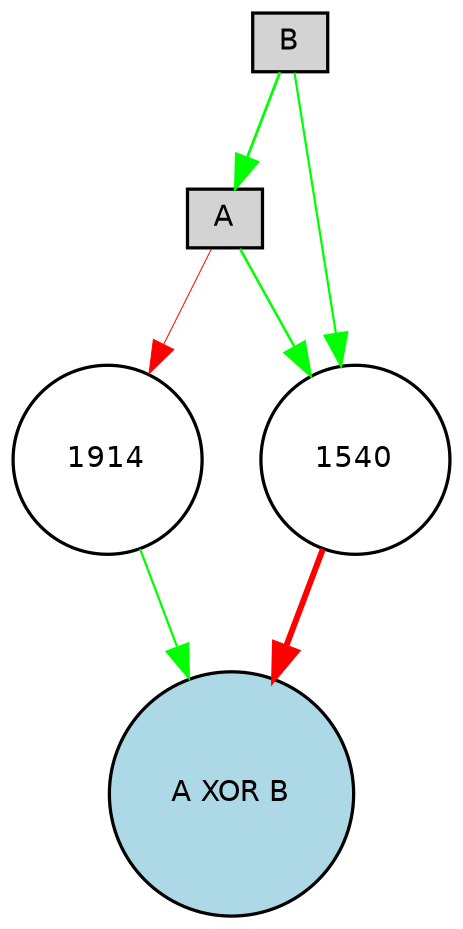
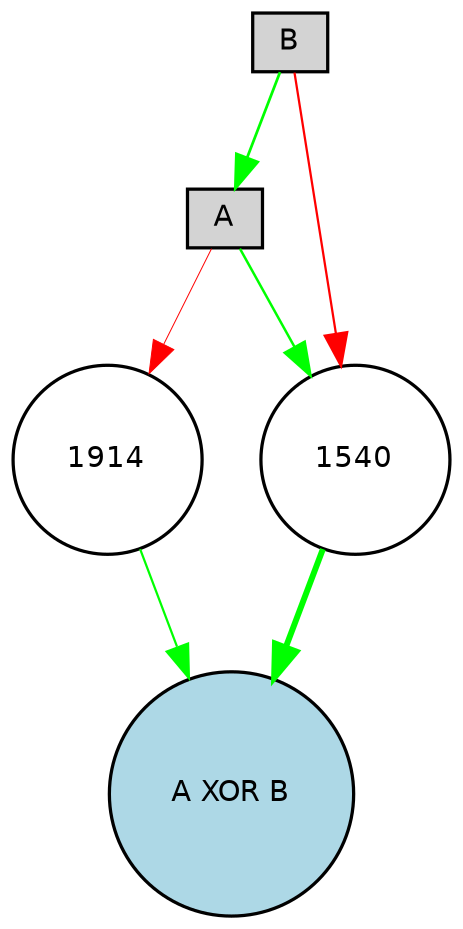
edge "B" -> "1540": color green -> red
edge "1540" -> "A XOR B": color red -> green
